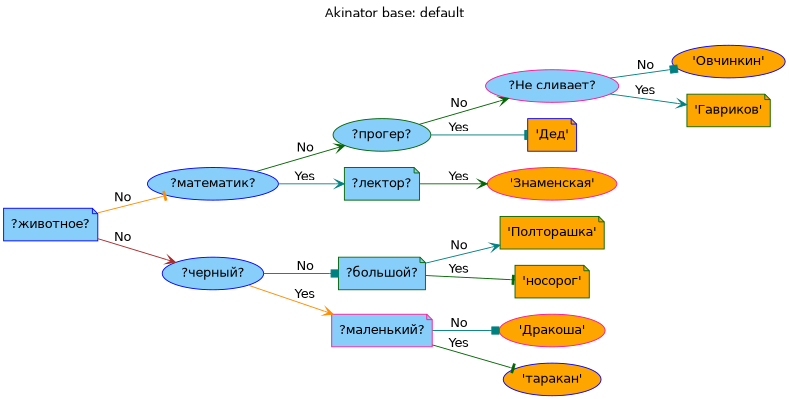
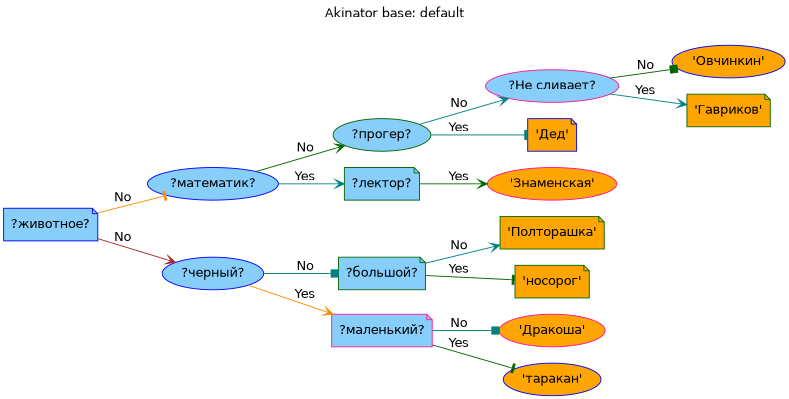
edge "?Не сливает?" -> "'Овчинкин'": color teal -> darkgreen
edge "?прогер?" -> "?Не сливает?": color darkgreen -> teal
